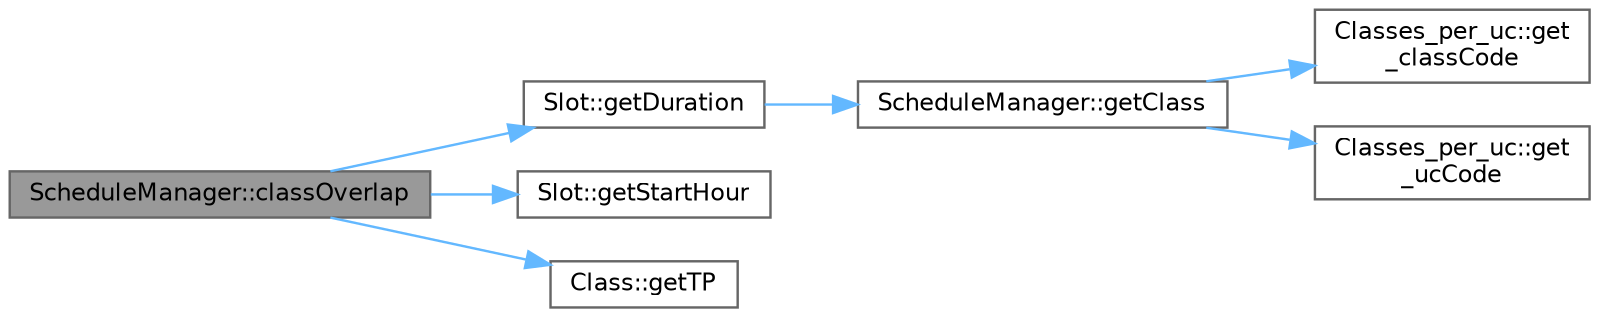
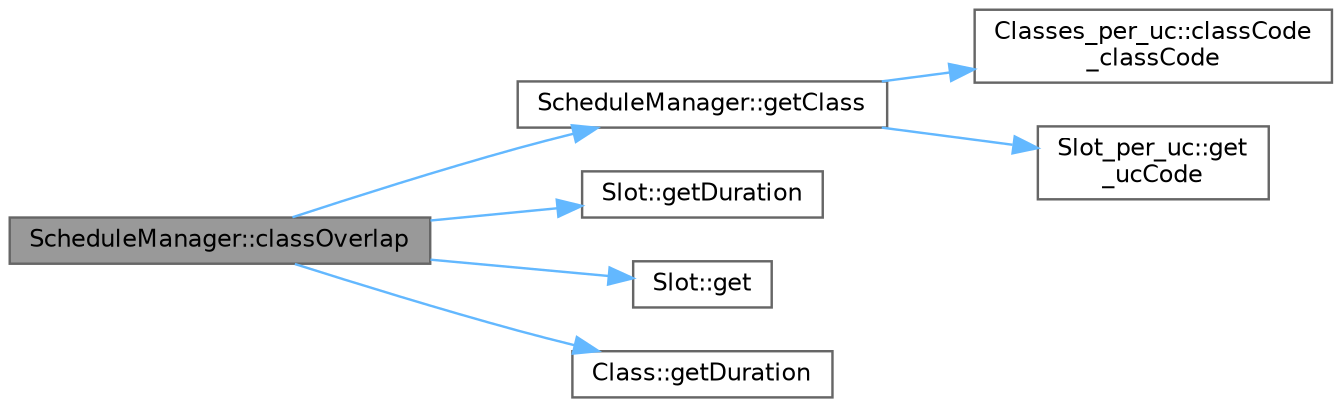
node "Classes_per_uc::get _classCode": label "Classes_per_uc::get _classCode" -> "Classes_per_uc::classCode _classCode"
edge "Slot::getDuration" -> "ScheduleManager::getClass": now "ScheduleManager::classOverlap" -> "ScheduleManager::getClass"
node "Classes_per_uc::get _ucCode": label "Classes_per_uc::get _ucCode" -> "Slot_per_uc::get _ucCode"
node "Slot::getStartHour": label "Slot::getStartHour" -> "Slot::get"
node "Class::getTP": label "Class::getTP" -> "Class::getDuration"
